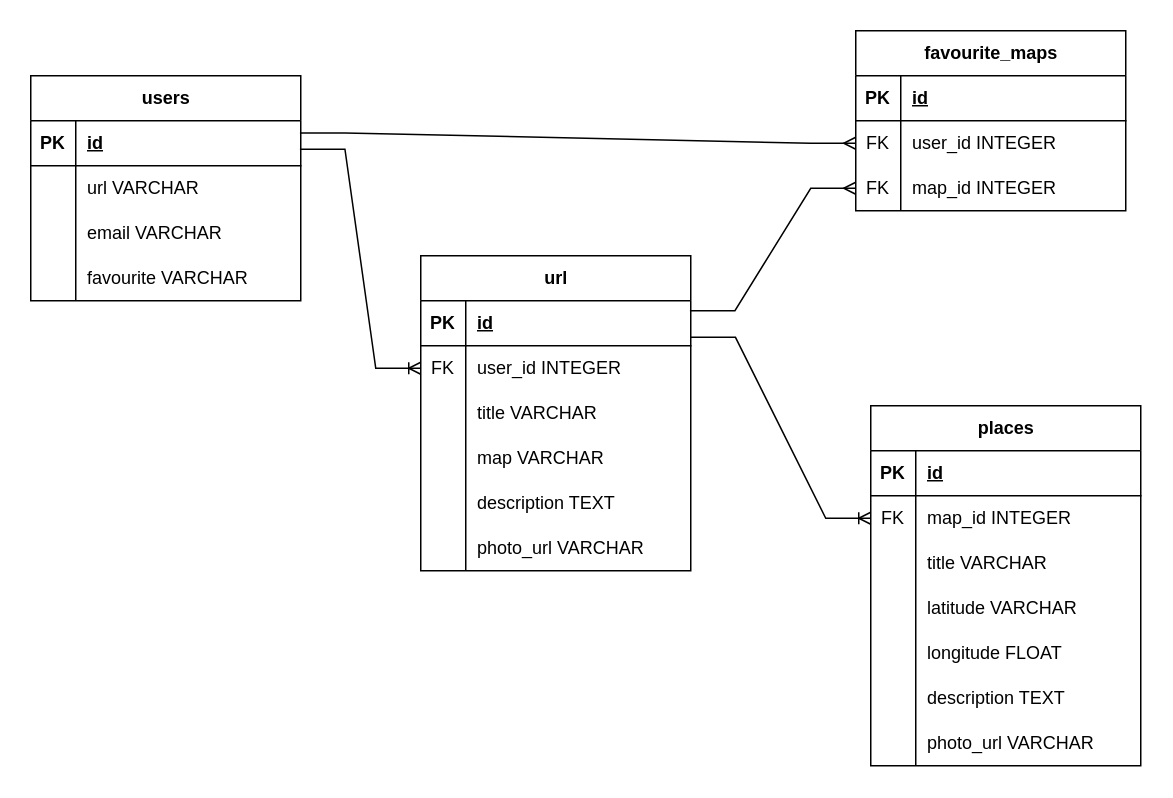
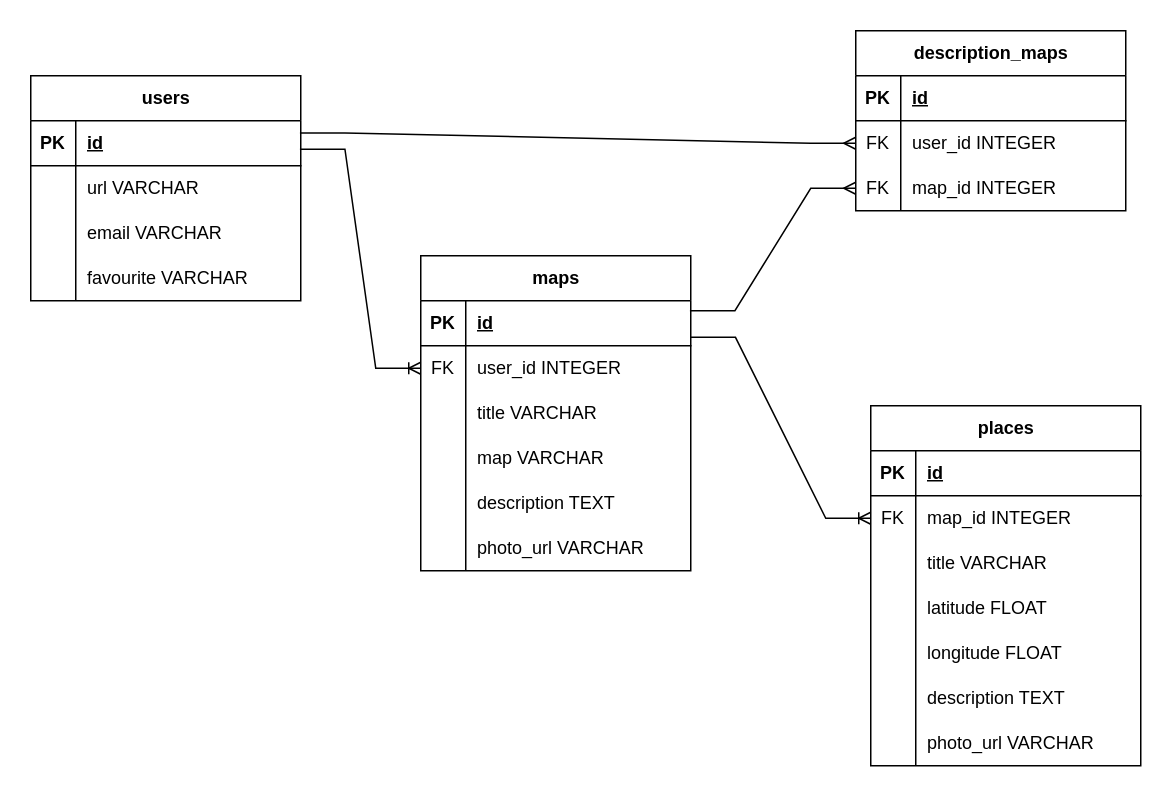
node "favourite_maps": label "favourite_maps" -> "description_maps"
node "url": label "url" -> "maps"
node "latitude VARCHAR": label "latitude VARCHAR" -> "latitude FLOAT"
